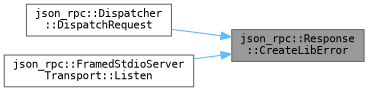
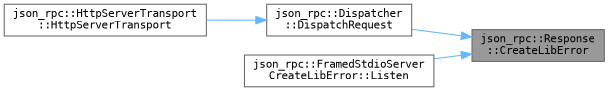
node "json_rpc::HttpServerTransport ::HttpServerTransport": added
node "json_rpc::FramedStdioServer Transport::Listen": label "json_rpc::FramedStdioServer Transport::Listen" -> "json_rpc::FramedStdioServer CreateLibError::Listen"
